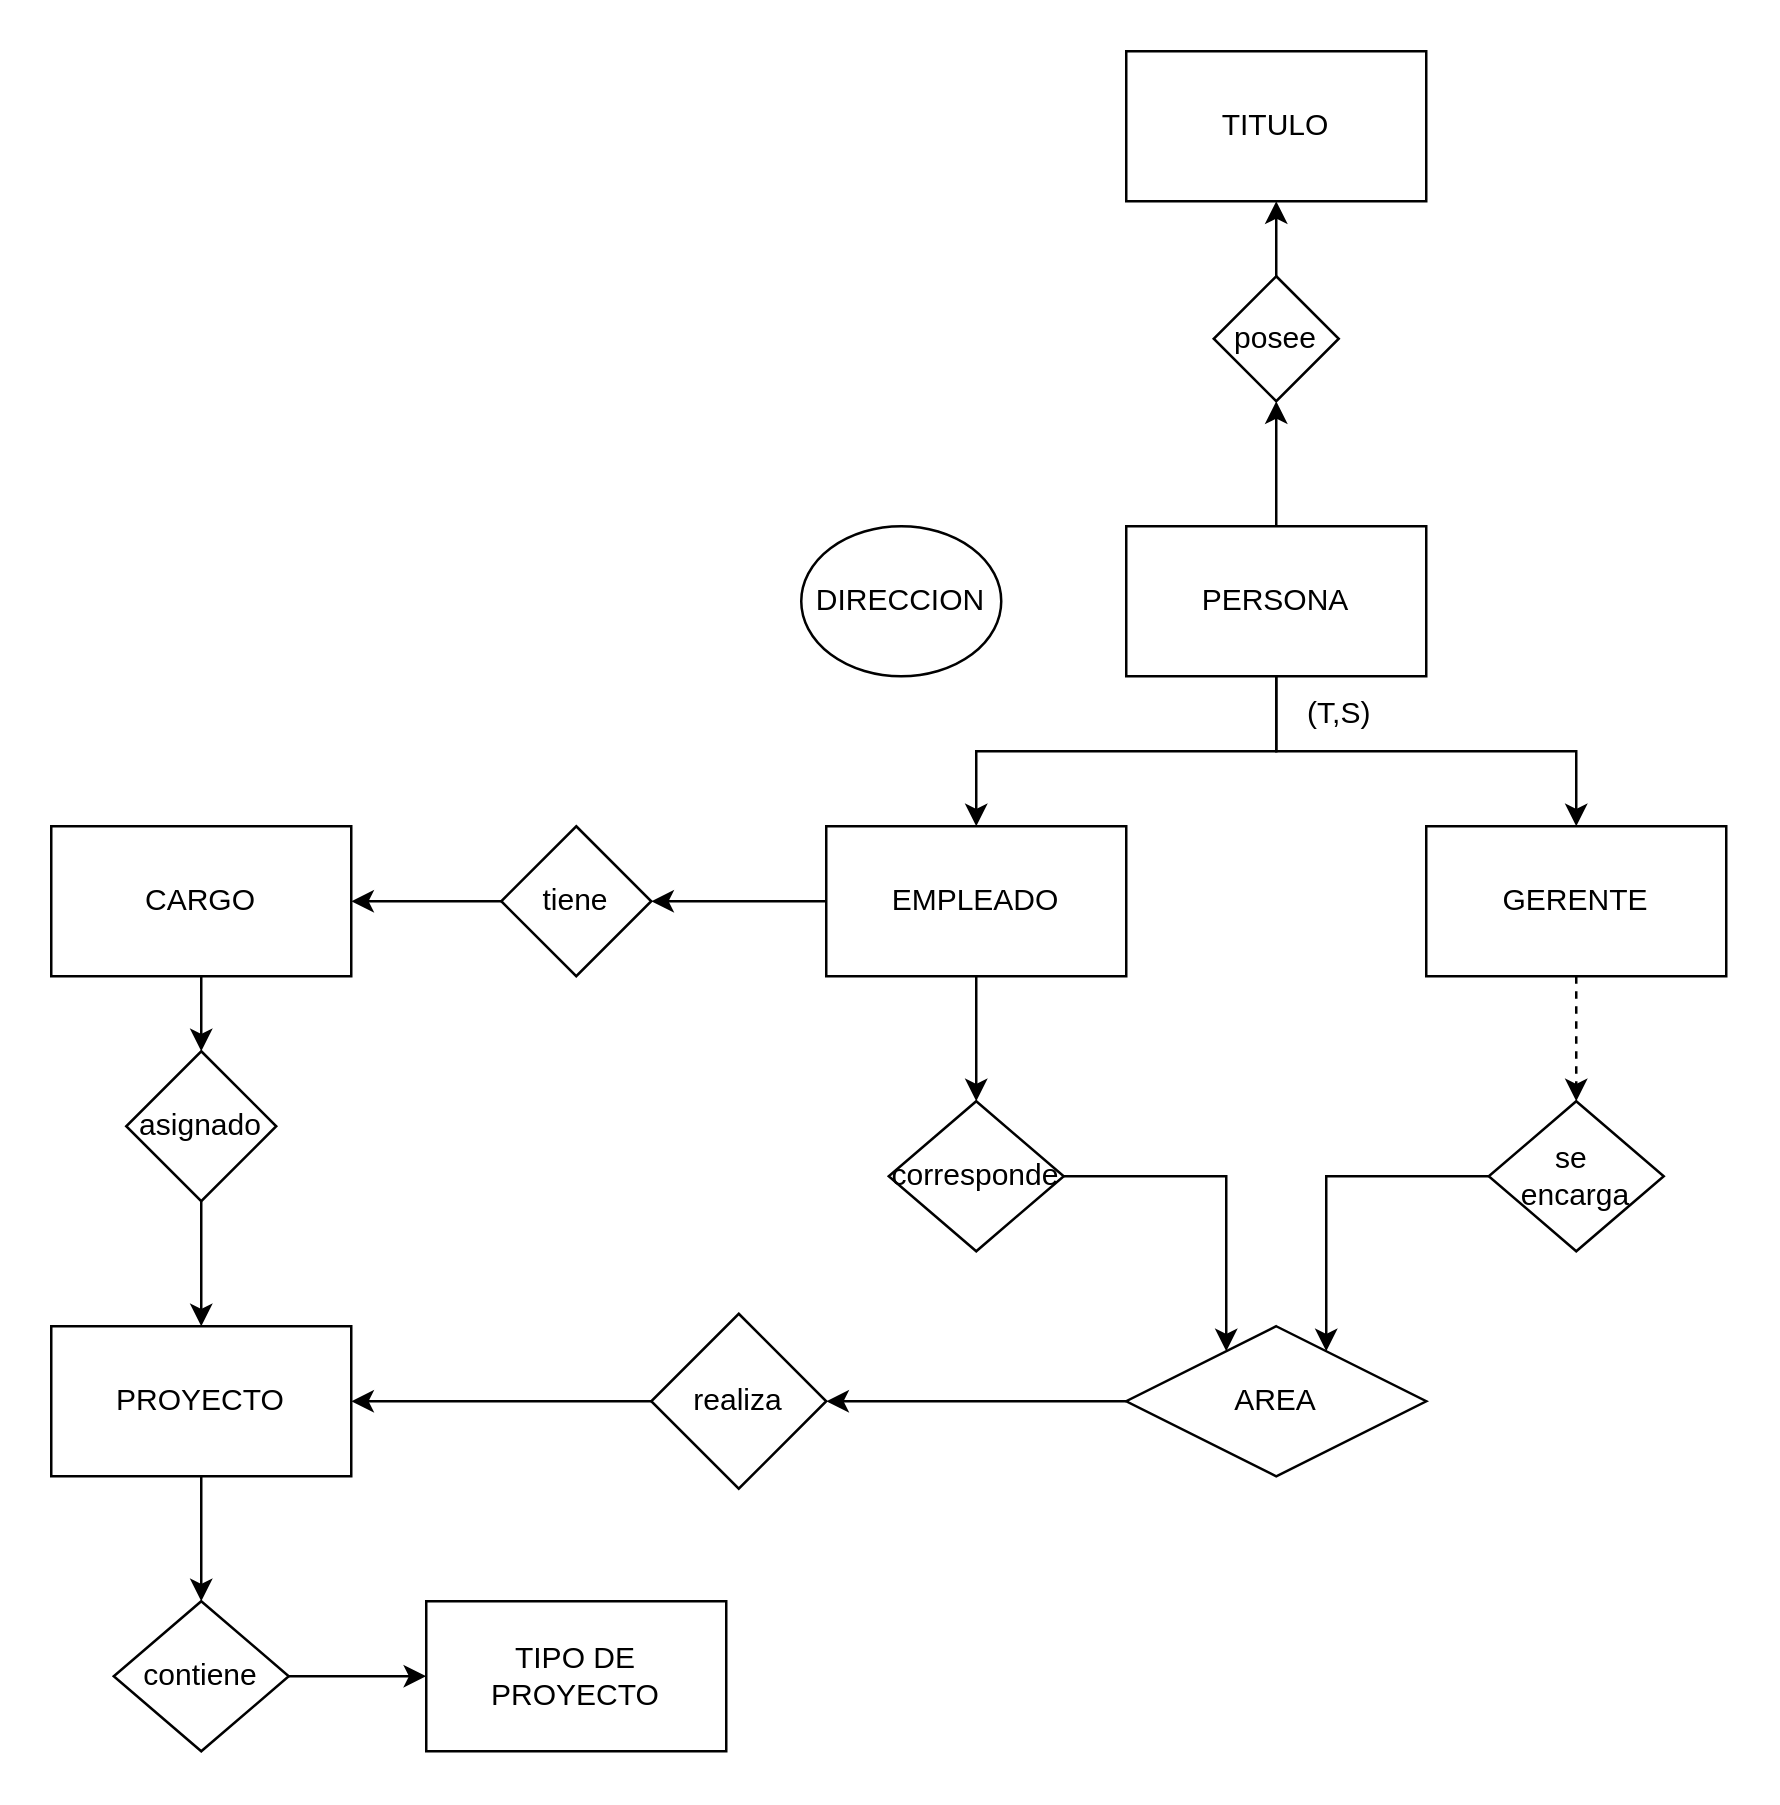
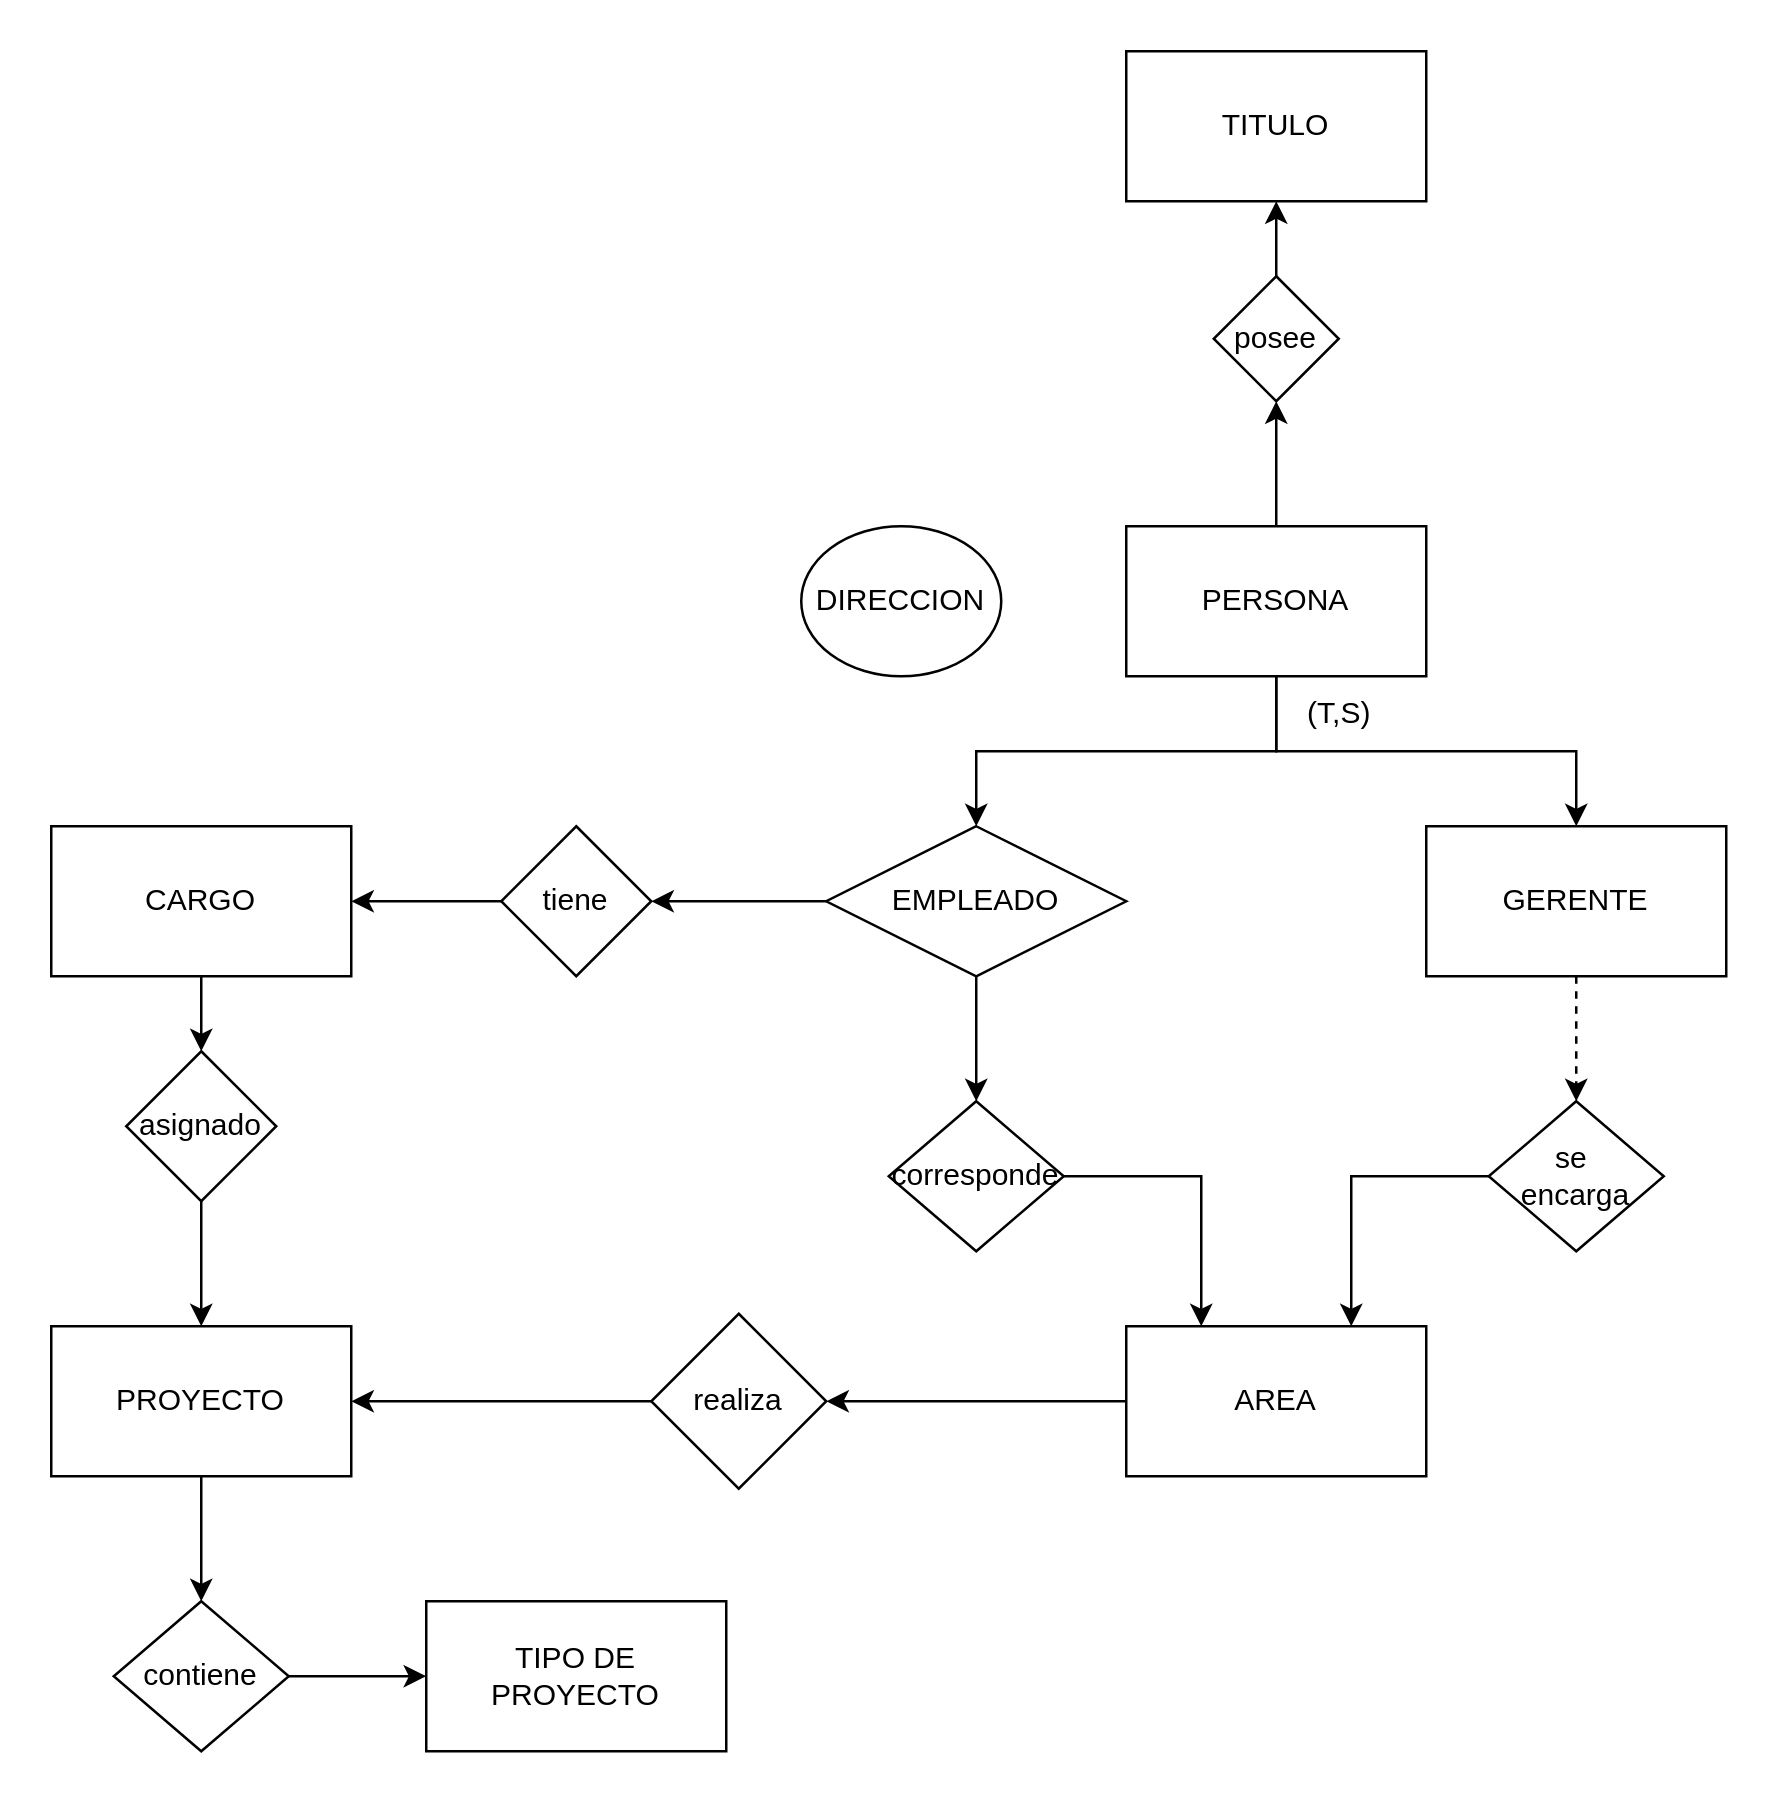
node "EMPLEADO": shape rectangle -> diamond
node "AREA": shape diamond -> rectangle
